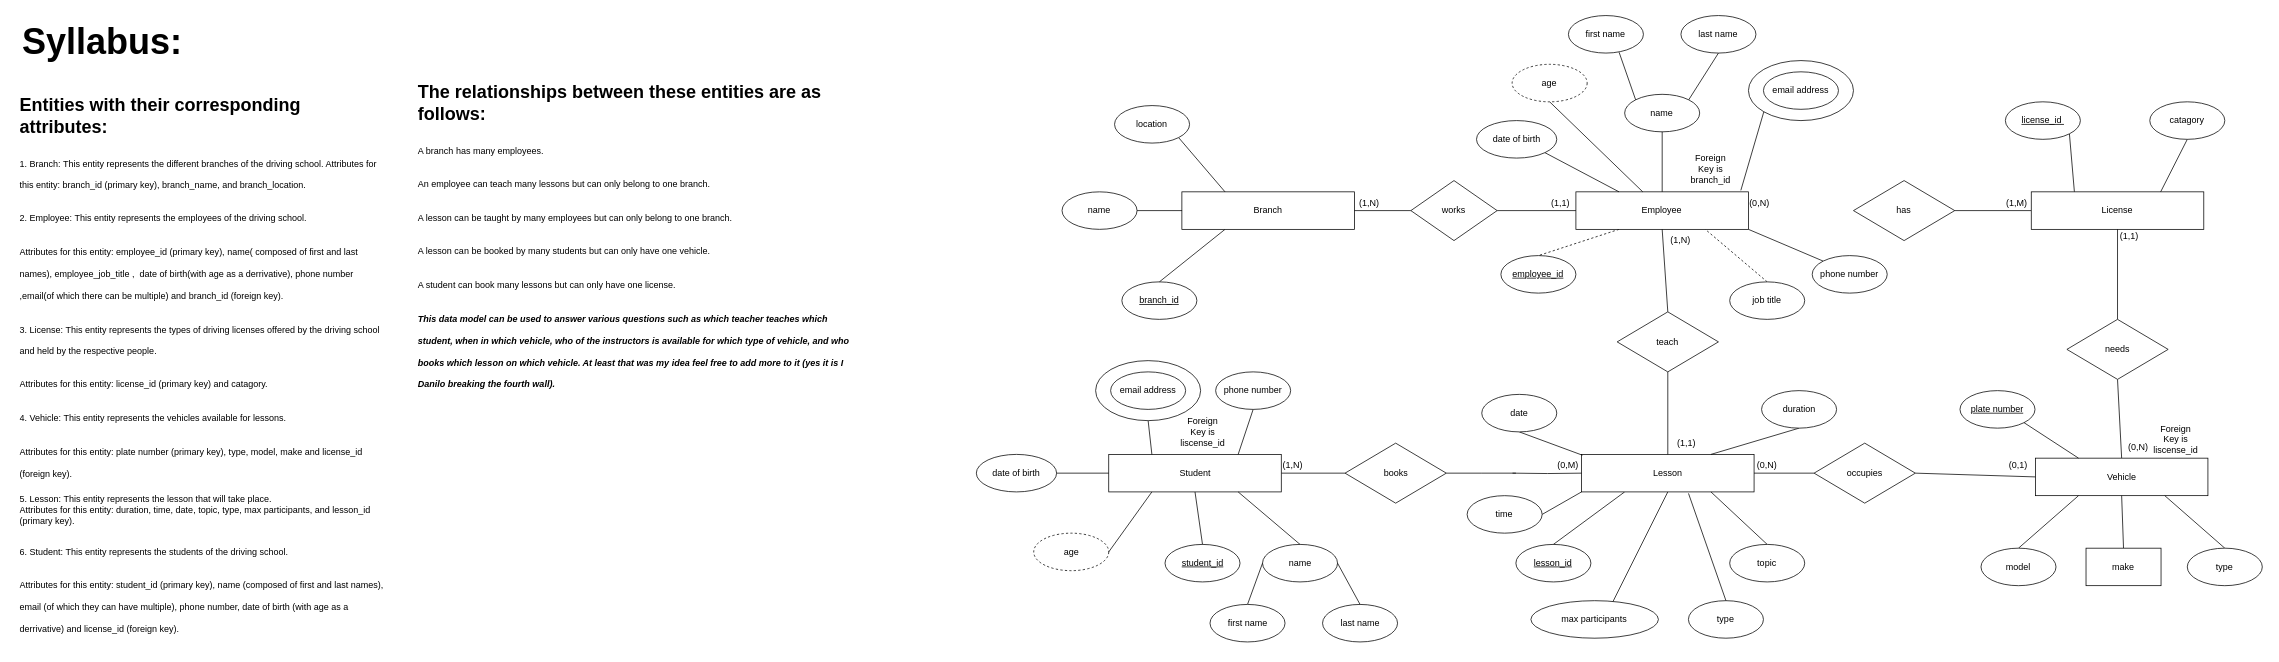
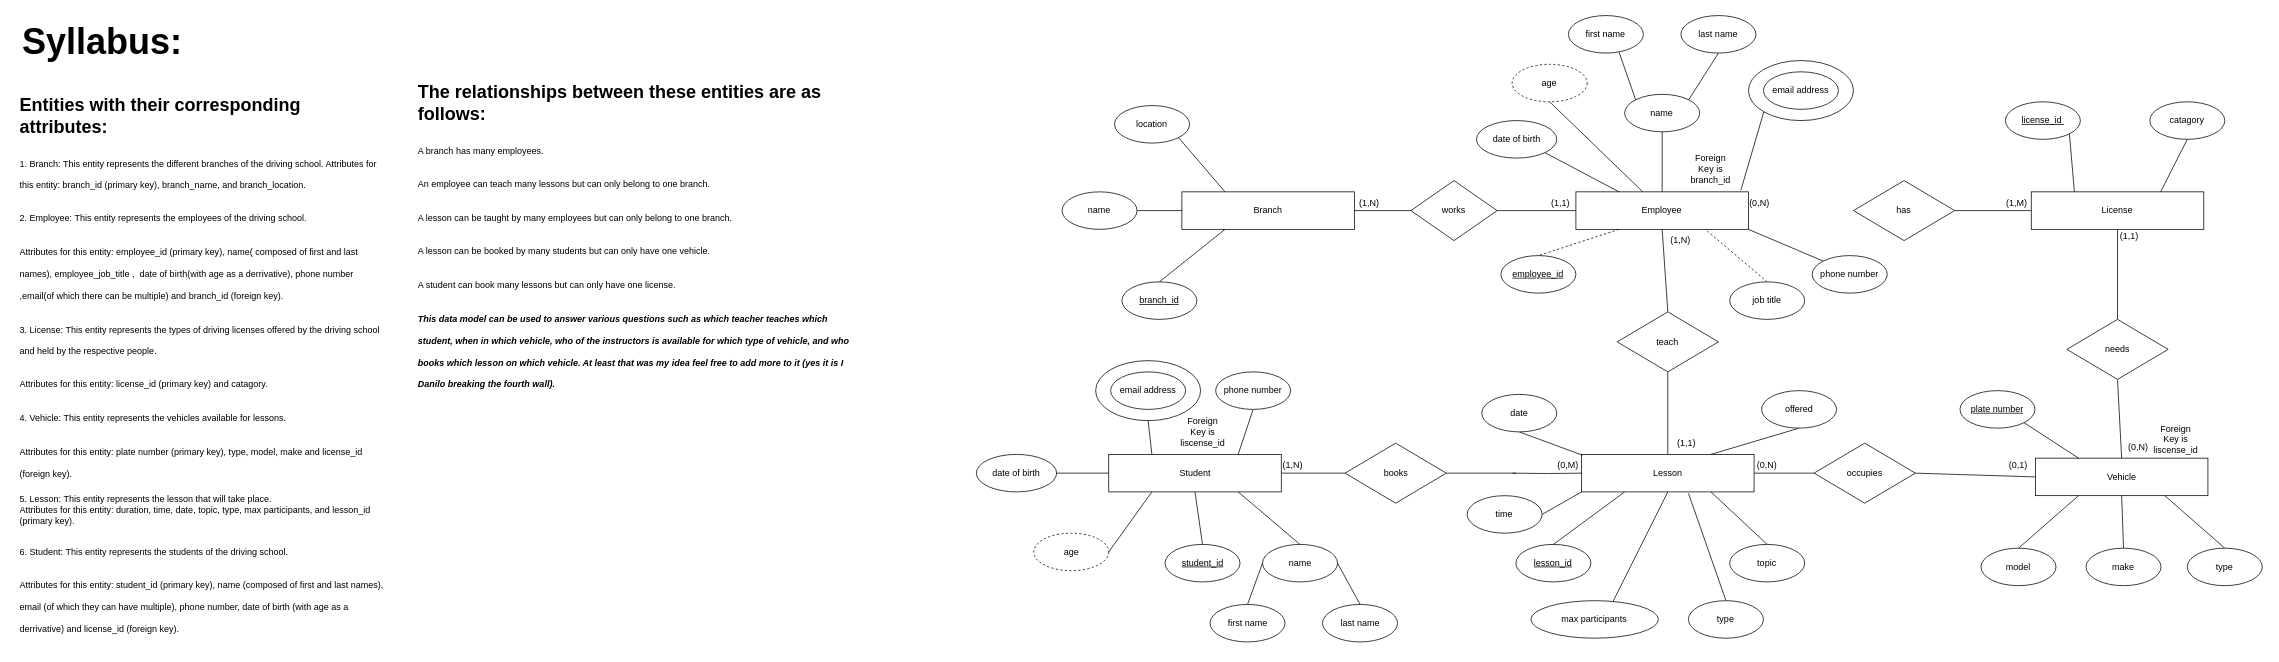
node "duration": label "duration" -> "offered"
node "make": shape rectangle -> ellipse
